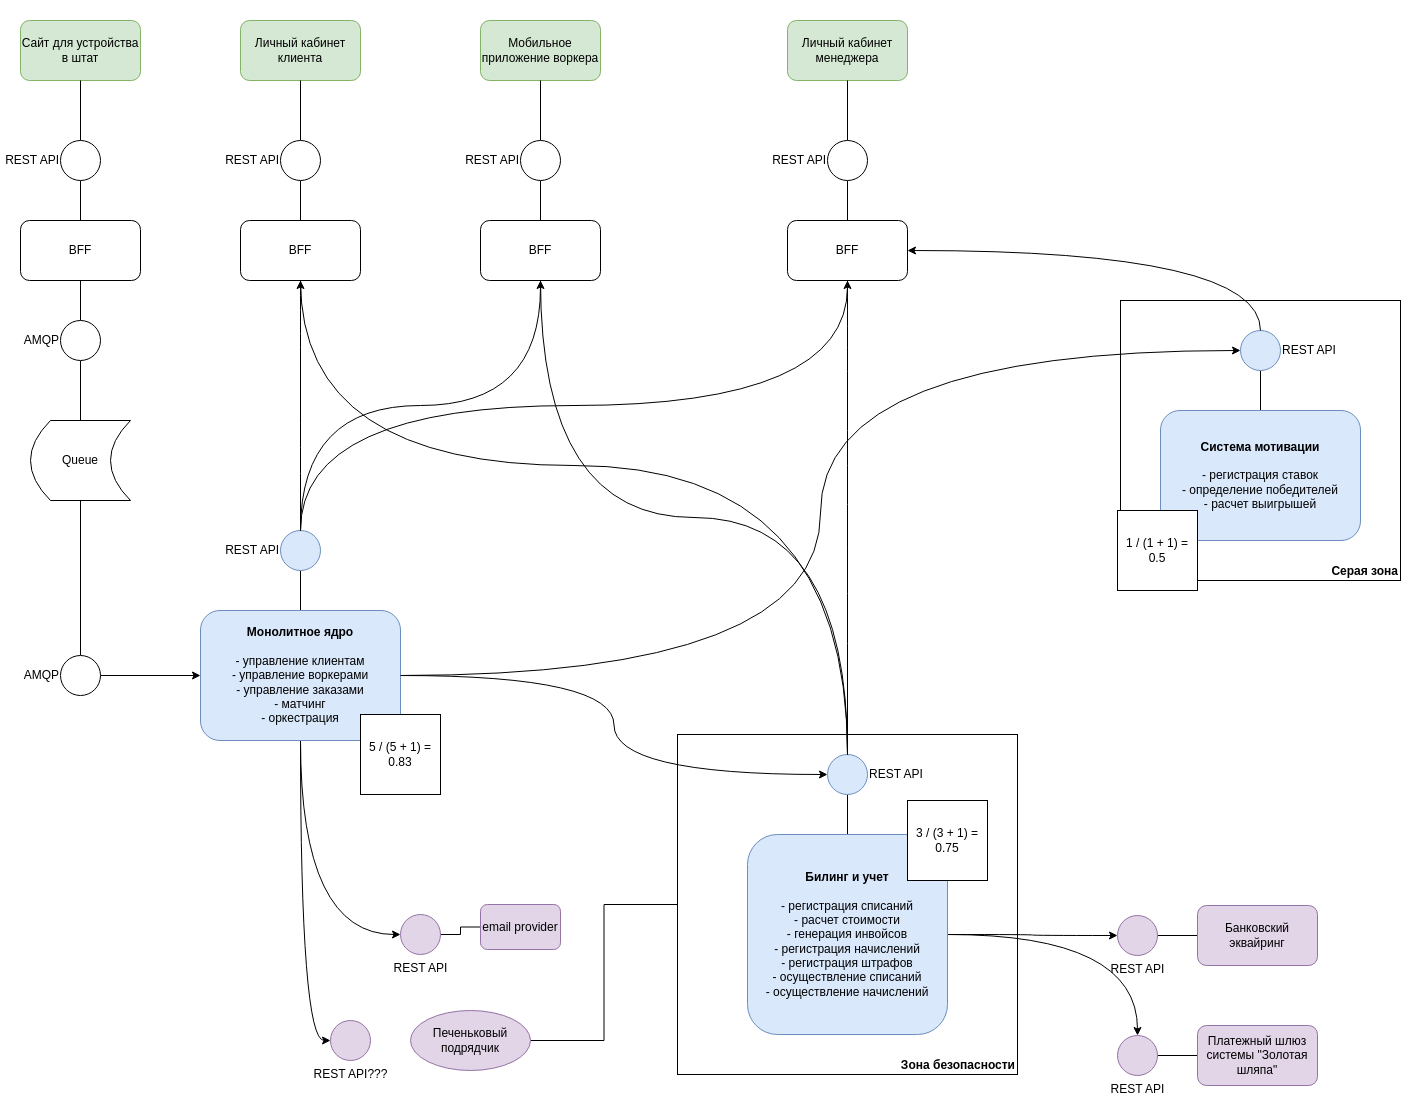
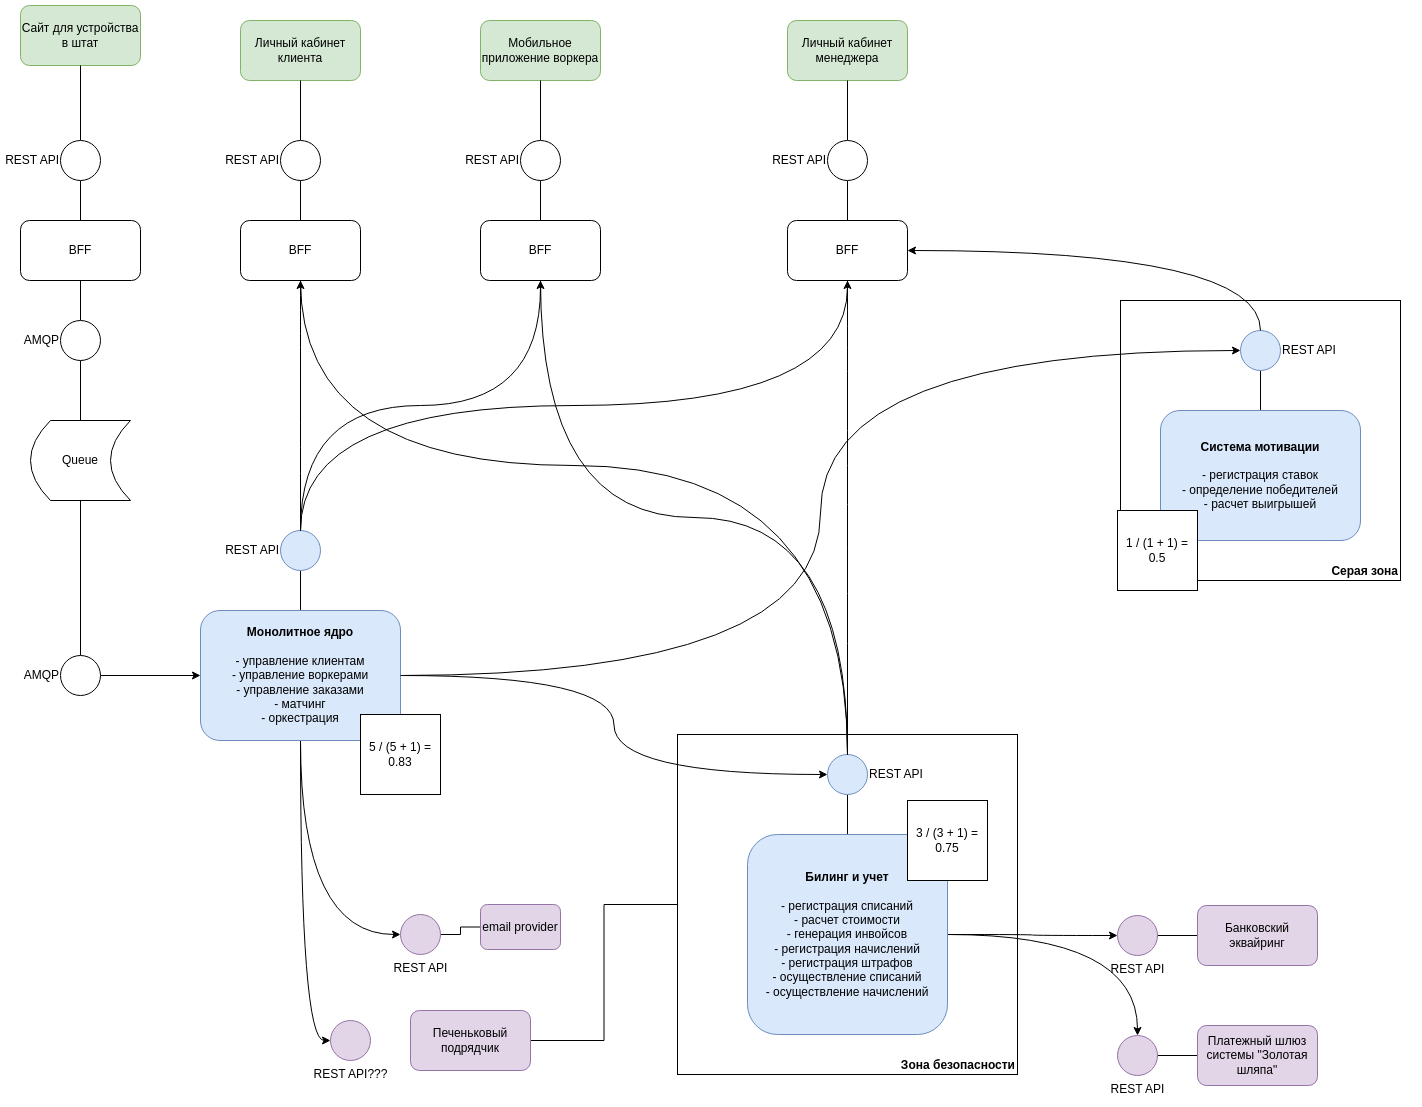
node "Сайт для устройства в штат": moved (81, 51) -> (81, 36)
node "Печеньковый подрядчик": shape ellipse -> rounded rectangle
